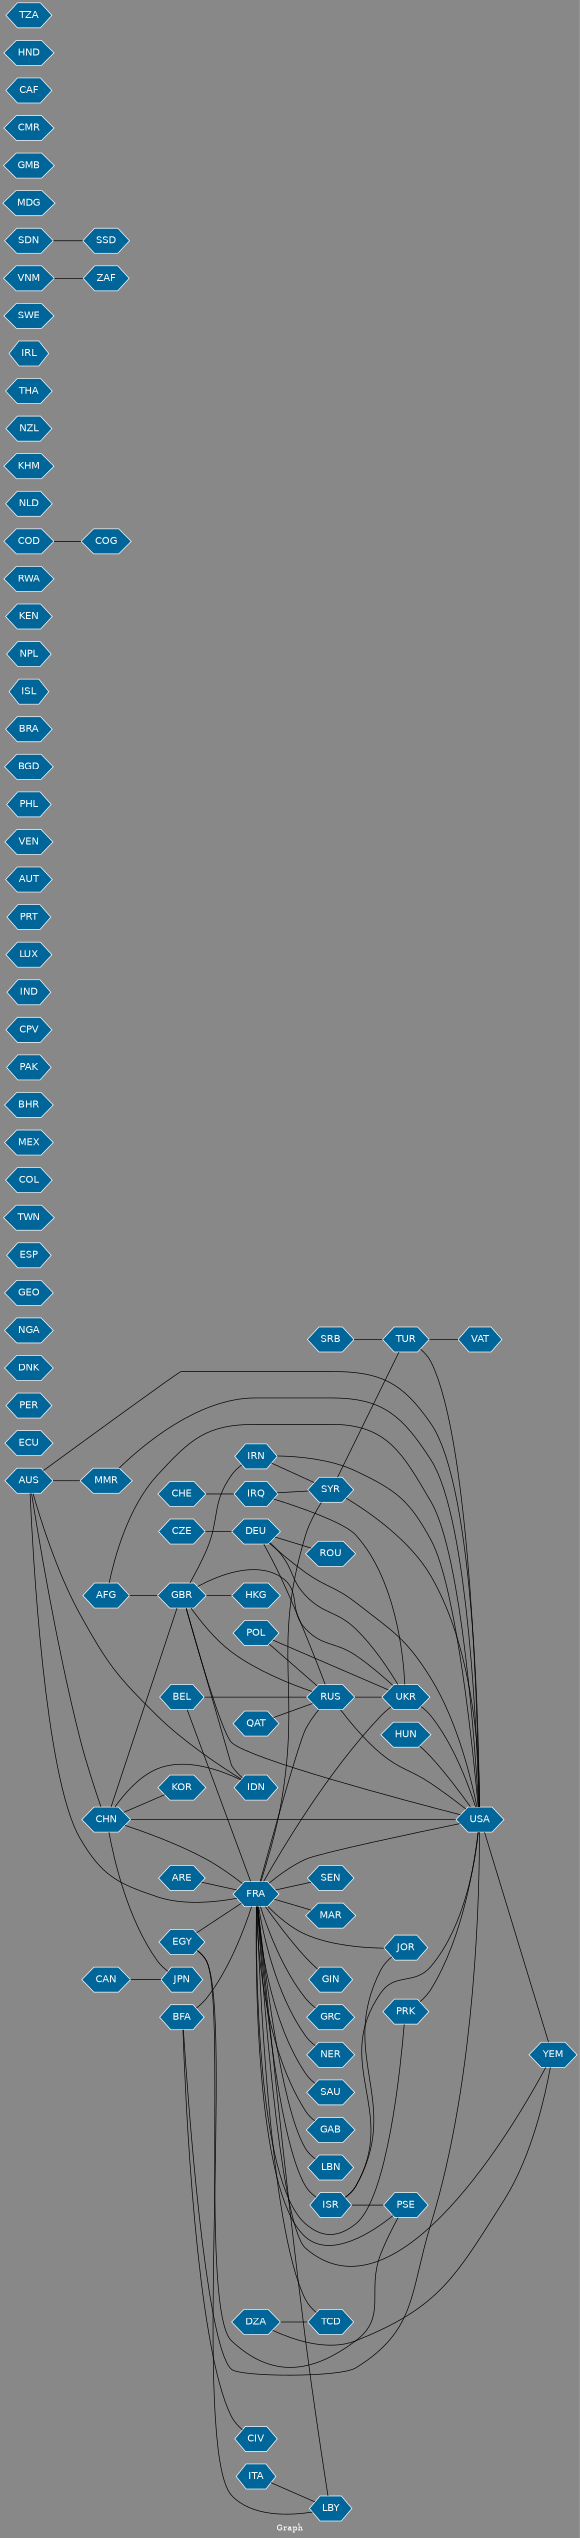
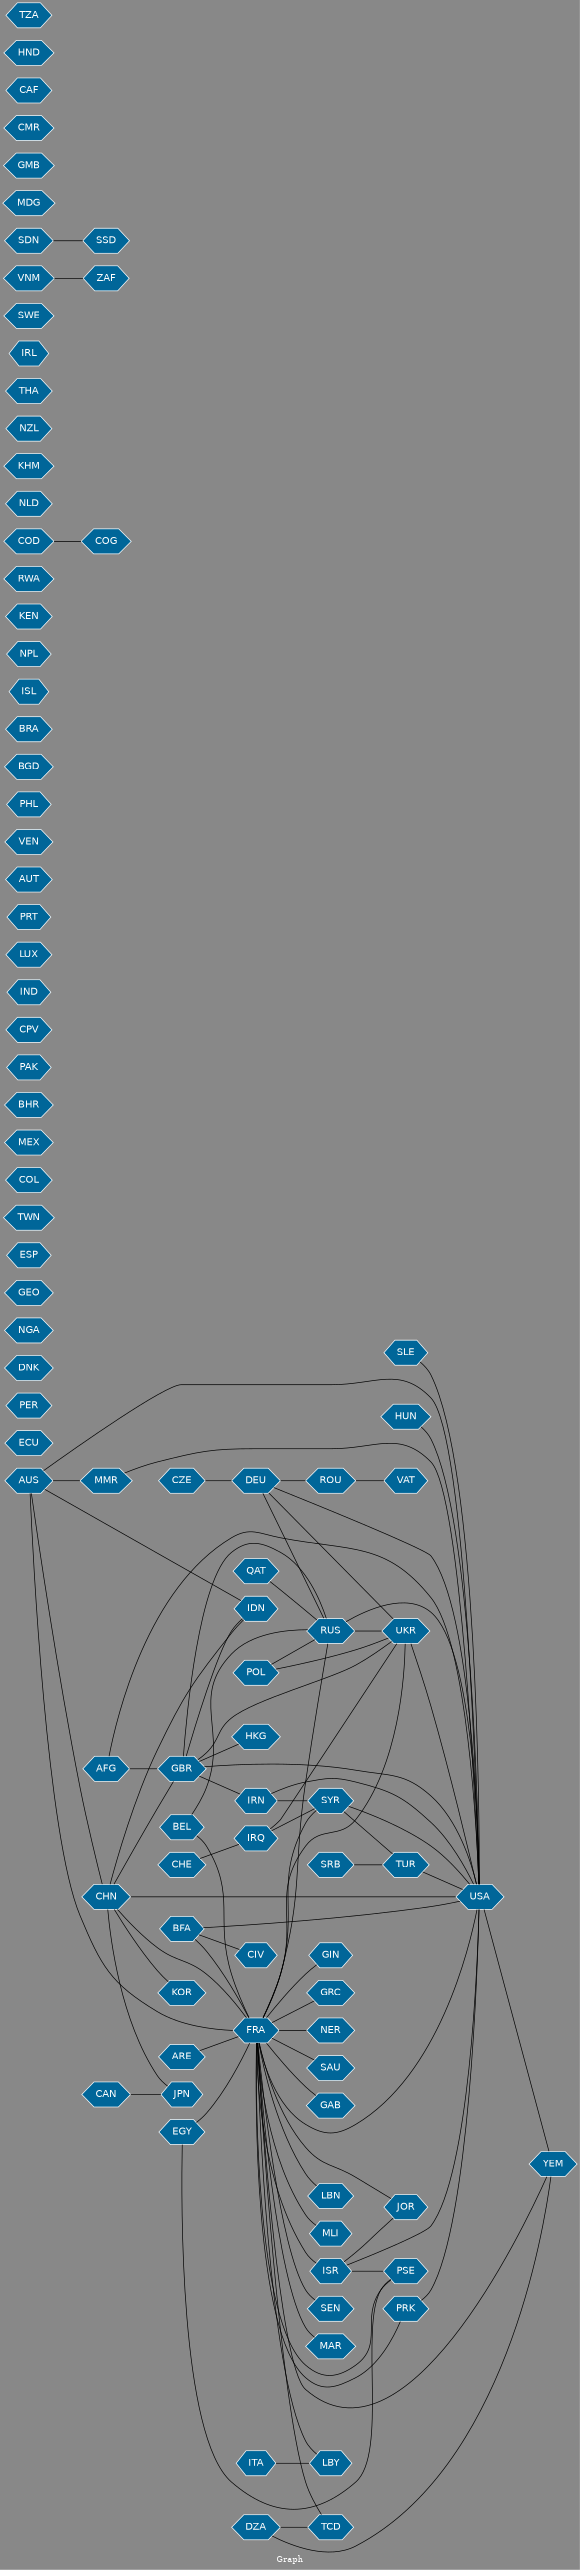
edge "TUR" -- "VAT": now "ROU" -- "VAT"
node "SLE": added
node "MLI": added
edge "EGY" -- "LBY": removed
